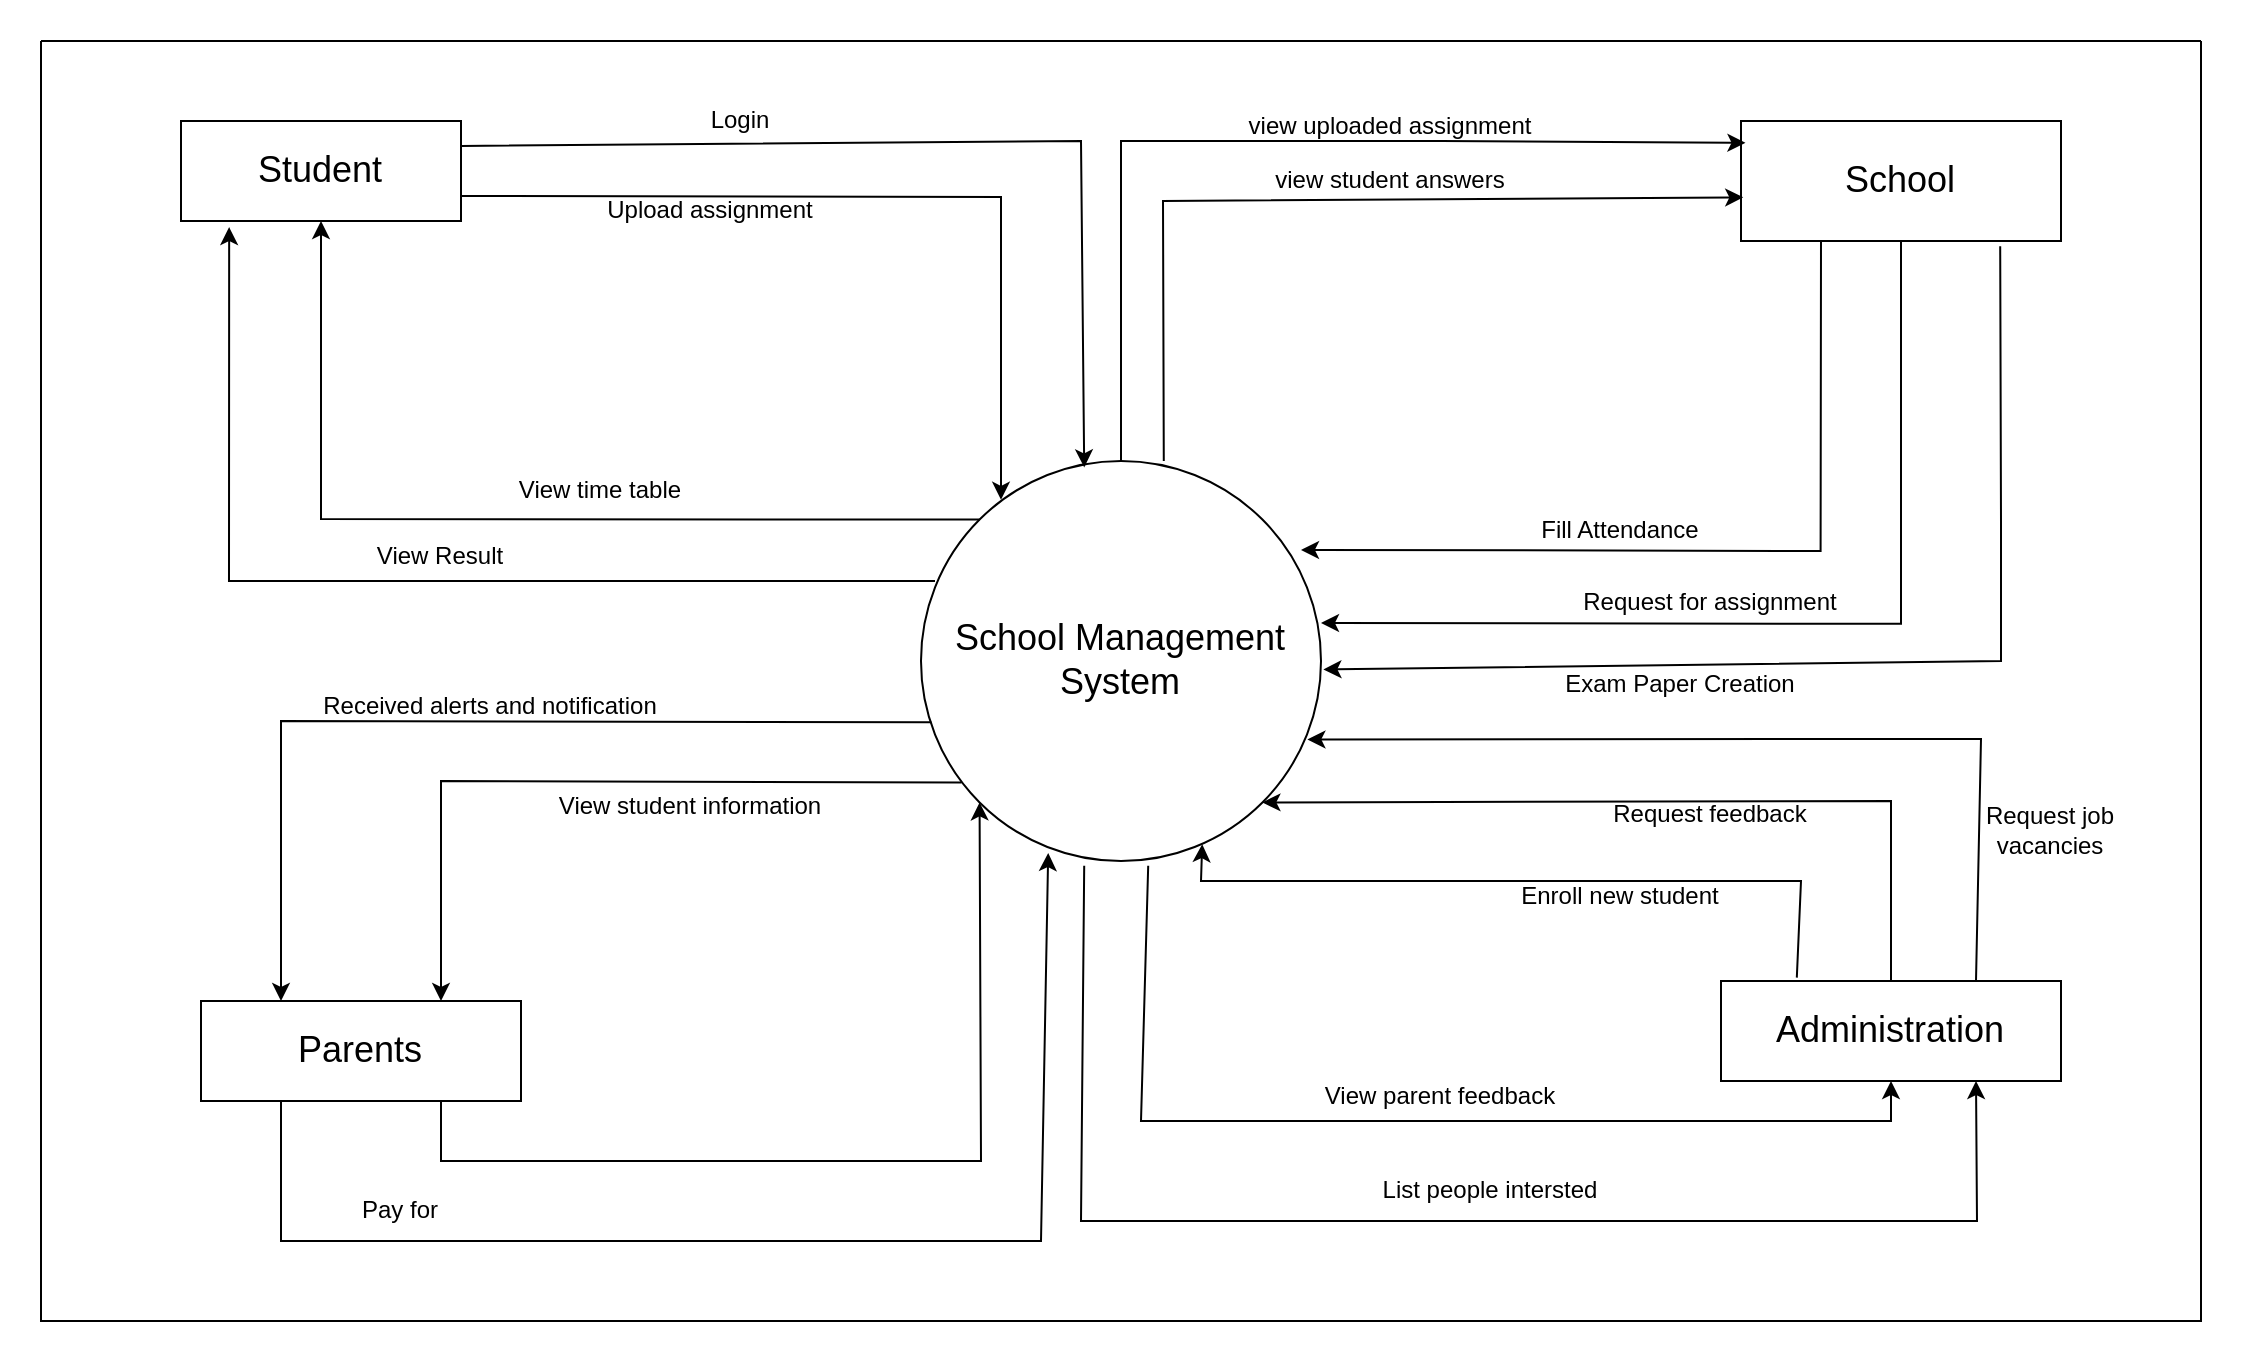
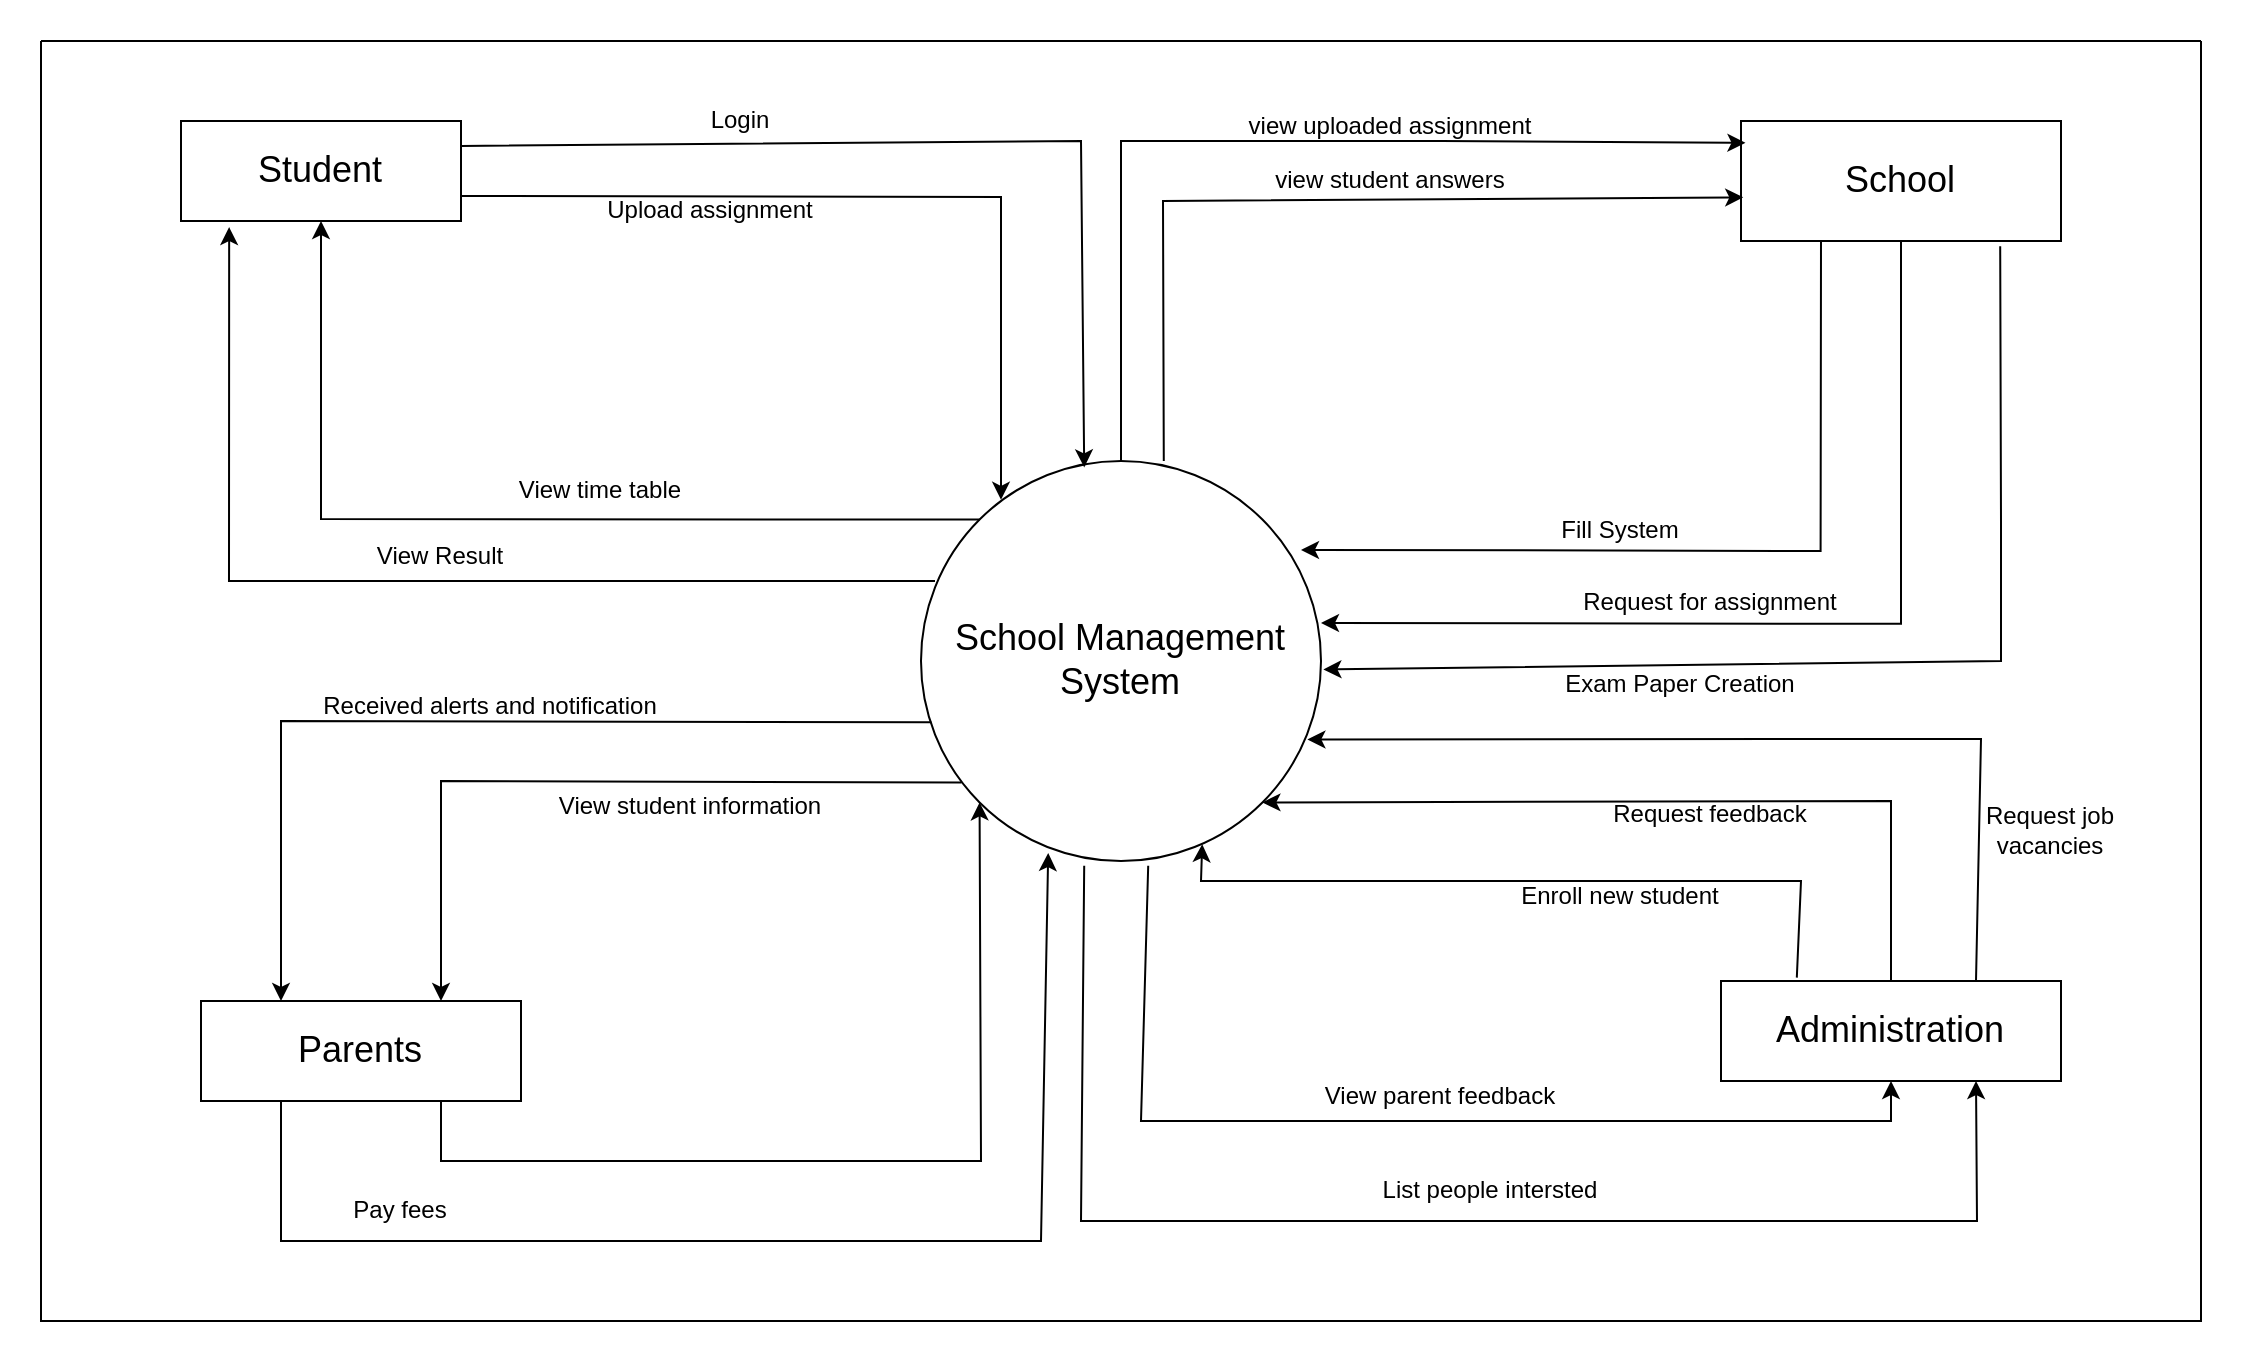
node "Fill Attendance": label "Fill Attendance" -> "Fill System"
node "Pay for": label "Pay for" -> "Pay fees"
